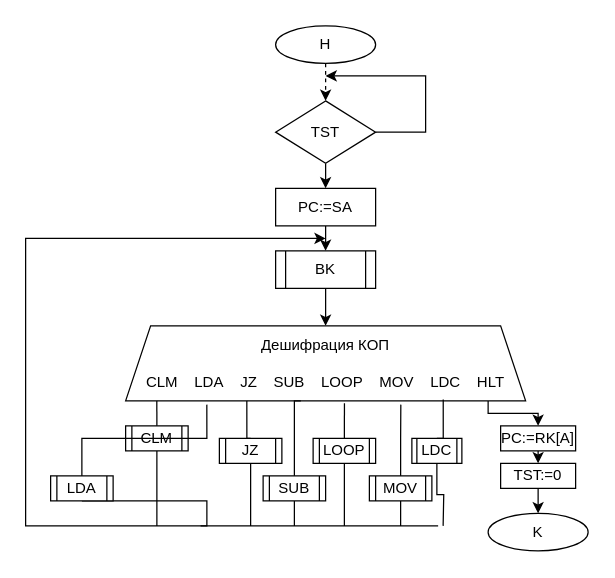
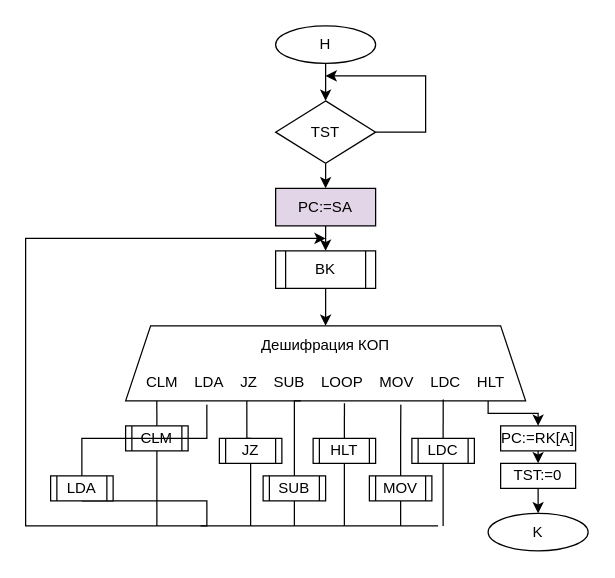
edge "H" -> "TST": style dashed -> solid
node "PC:=SA": fillcolor #ffffff -> #e1d5e7
node "LOOP": label "LOOP" -> "HLT"
node "LDC": size 50x25 -> 63x25
